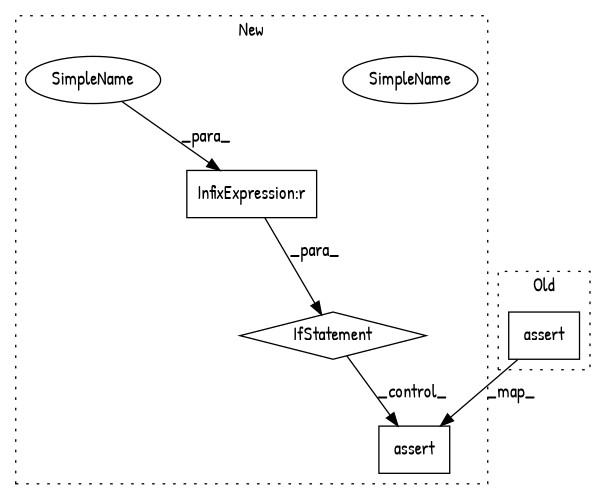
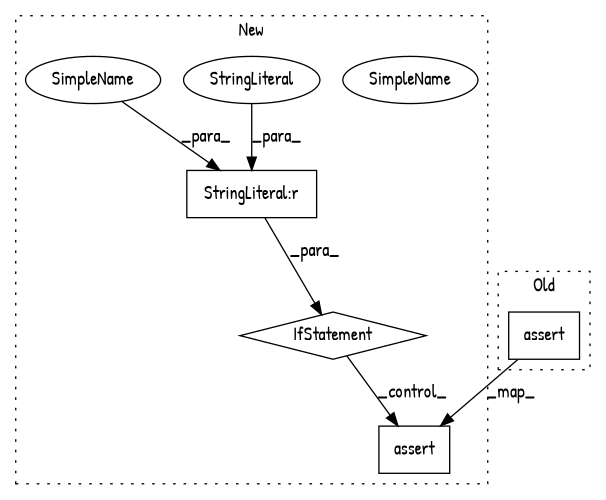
node "StringLiteral": added
node "InfixExpression:r": label "InfixExpression:r" -> "StringLiteral:r"
